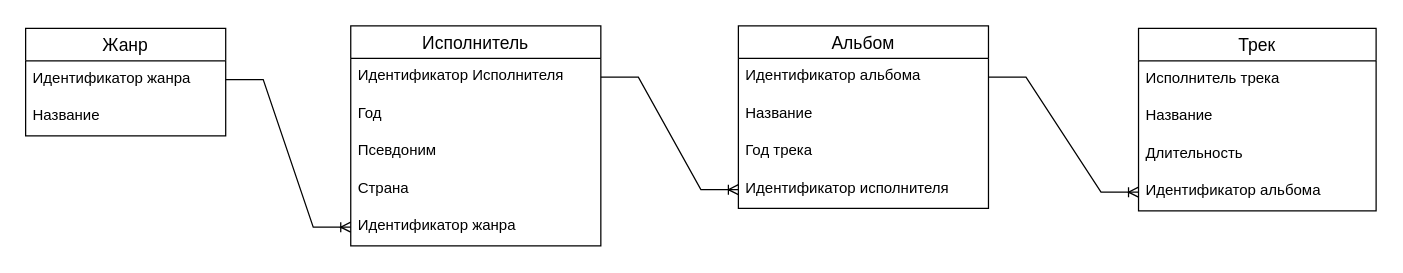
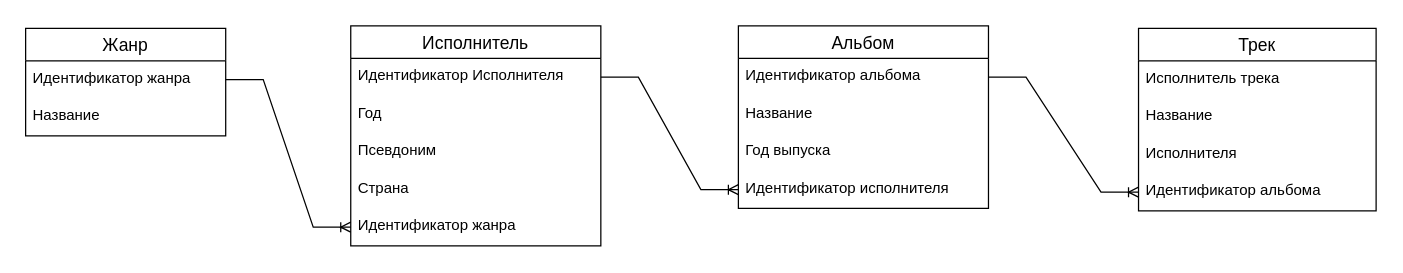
node "Год трека": label "Год трека" -> "Год выпуска"
node "Длительность": label "Длительность" -> "Исполнителя"
